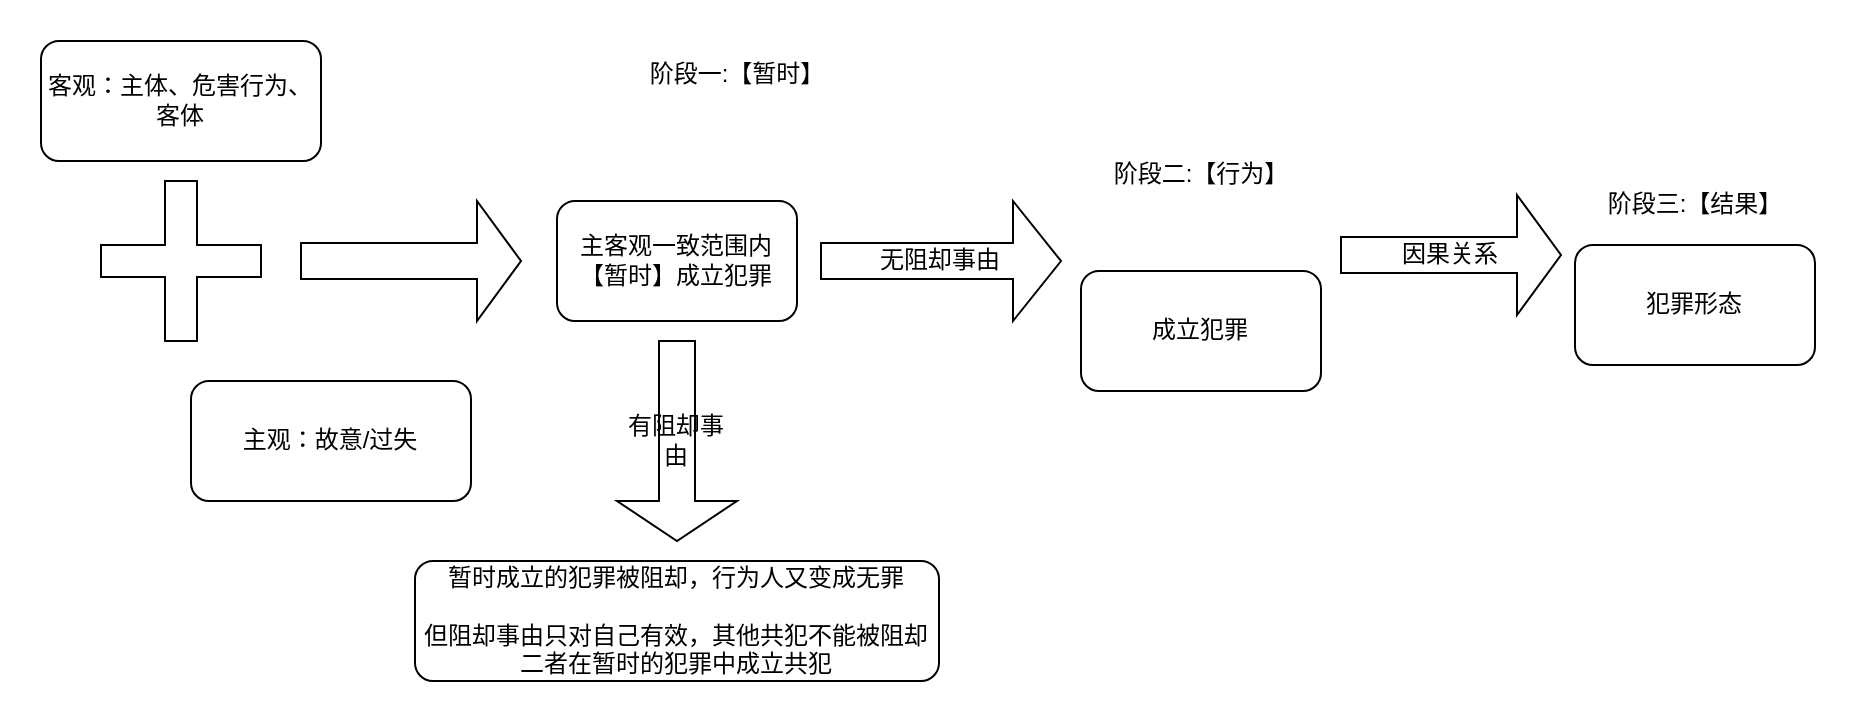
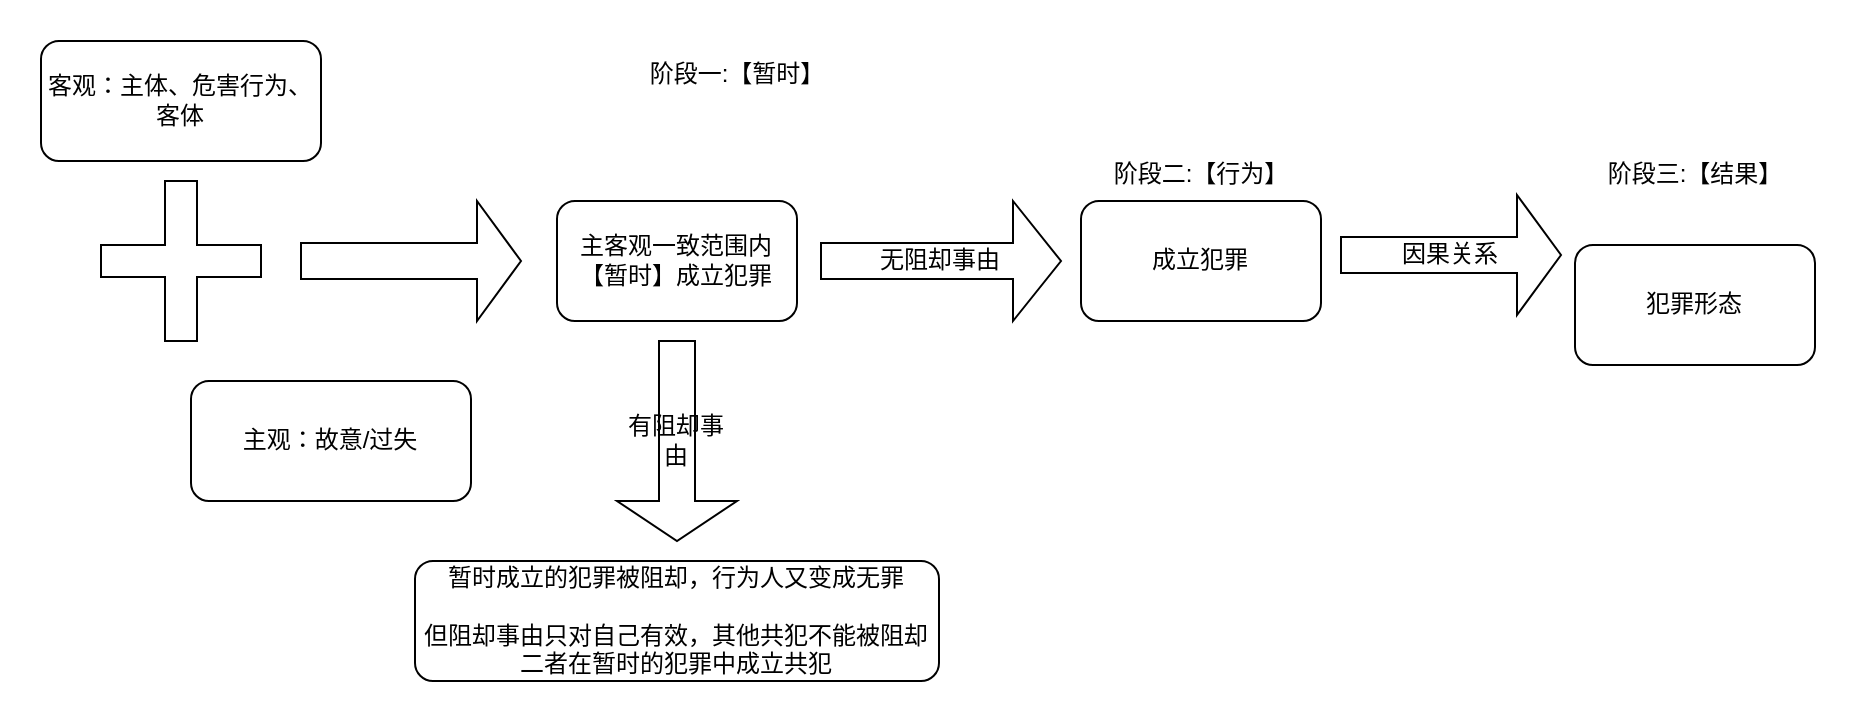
node "阶段三:【结果】": moved (1695, 205) -> (1695, 175)
node "成立犯罪": moved (1201, 331) -> (1201, 261)
